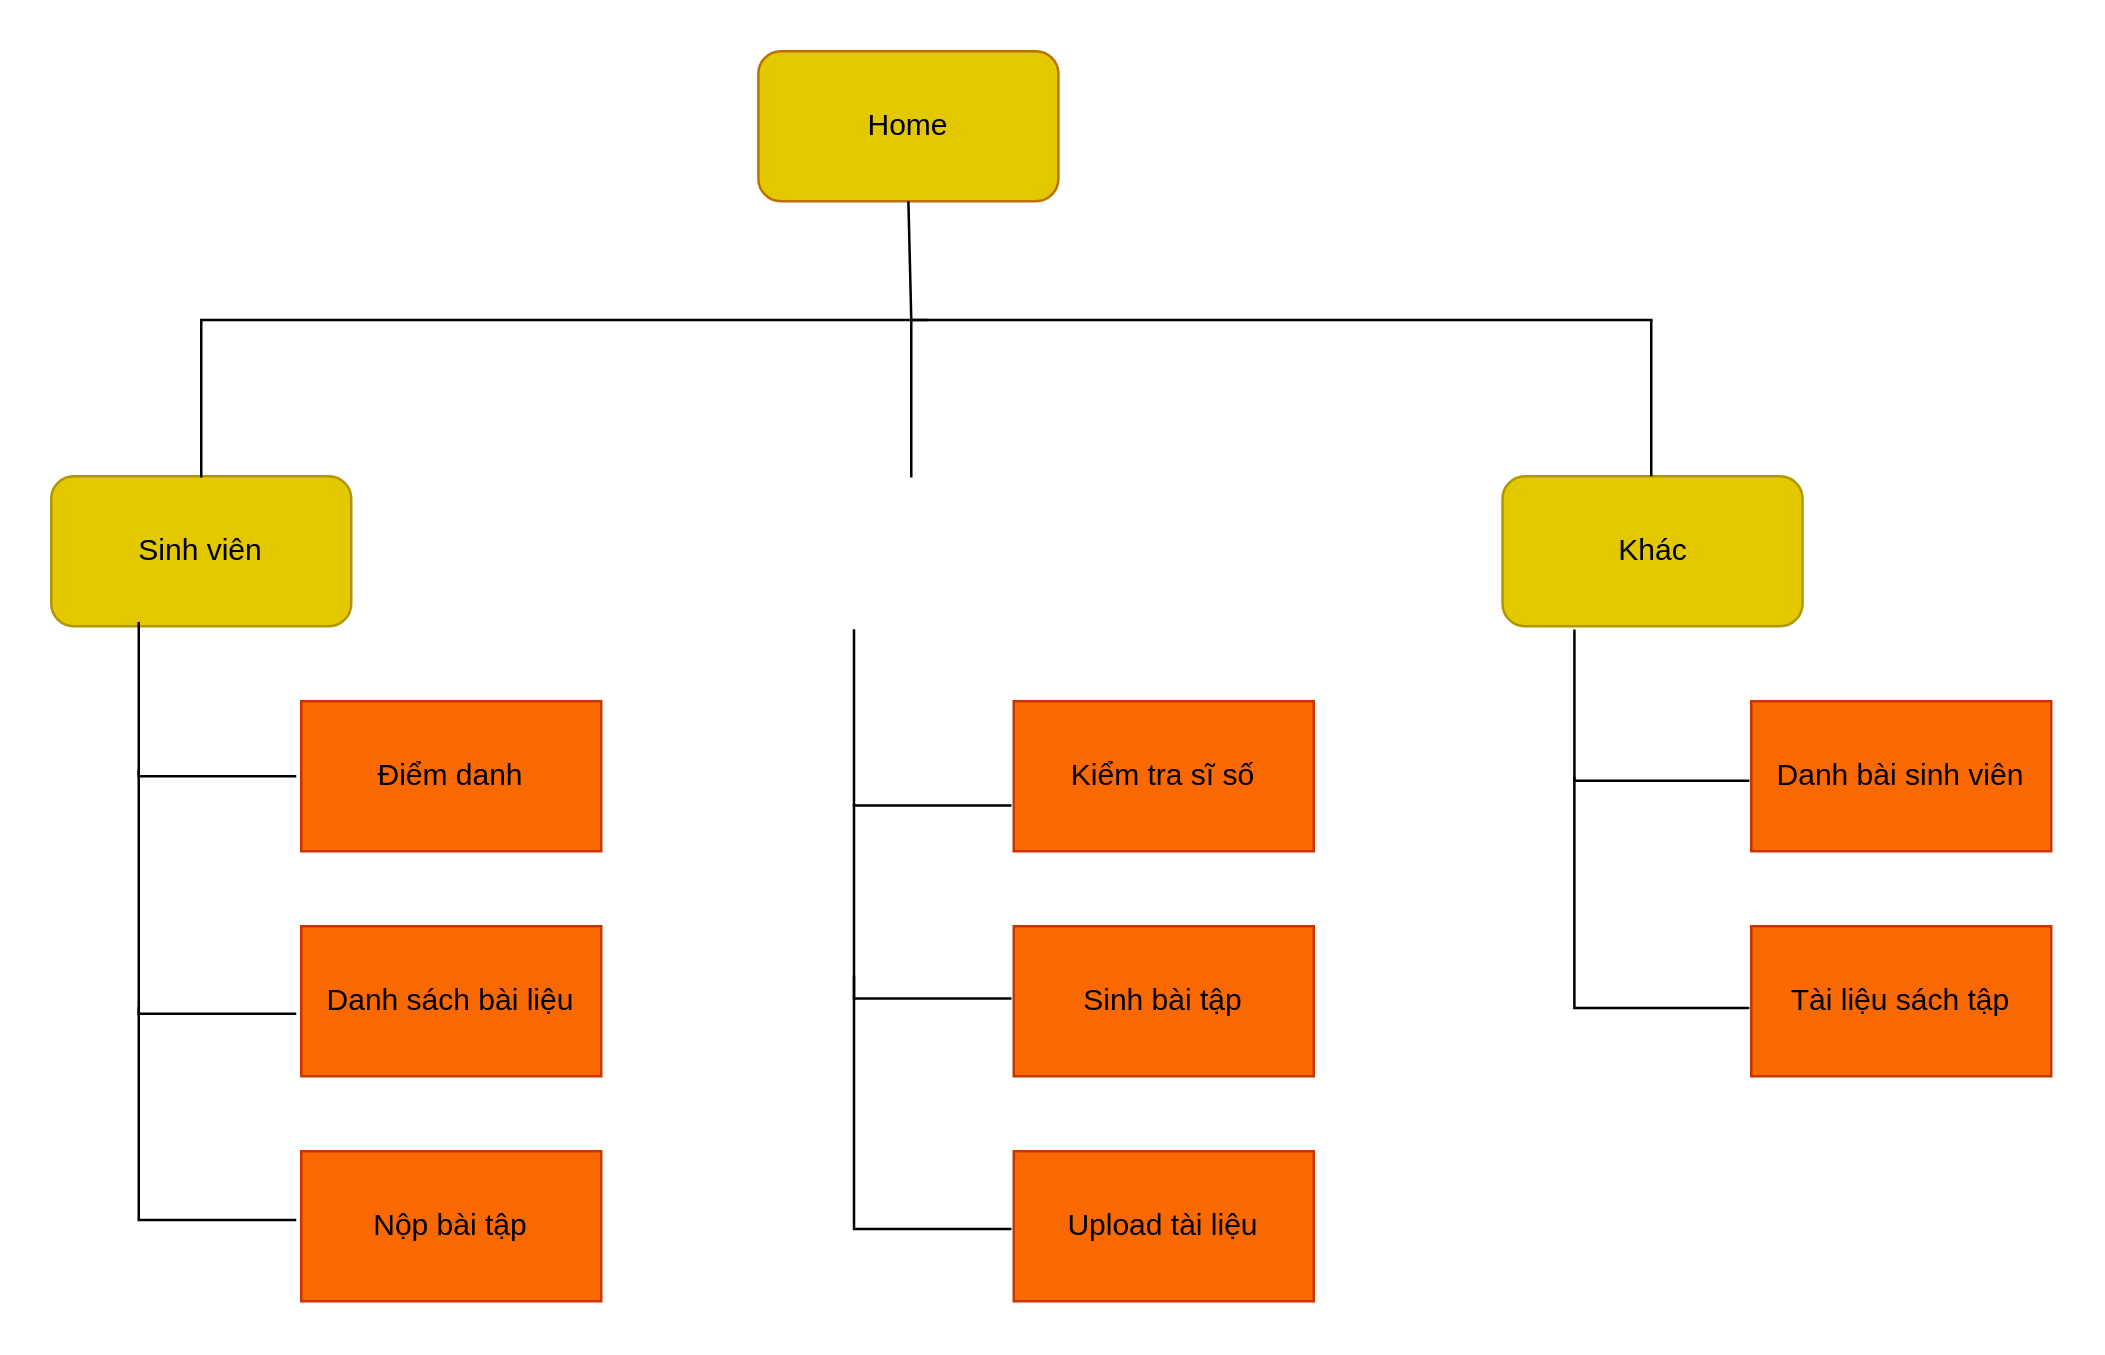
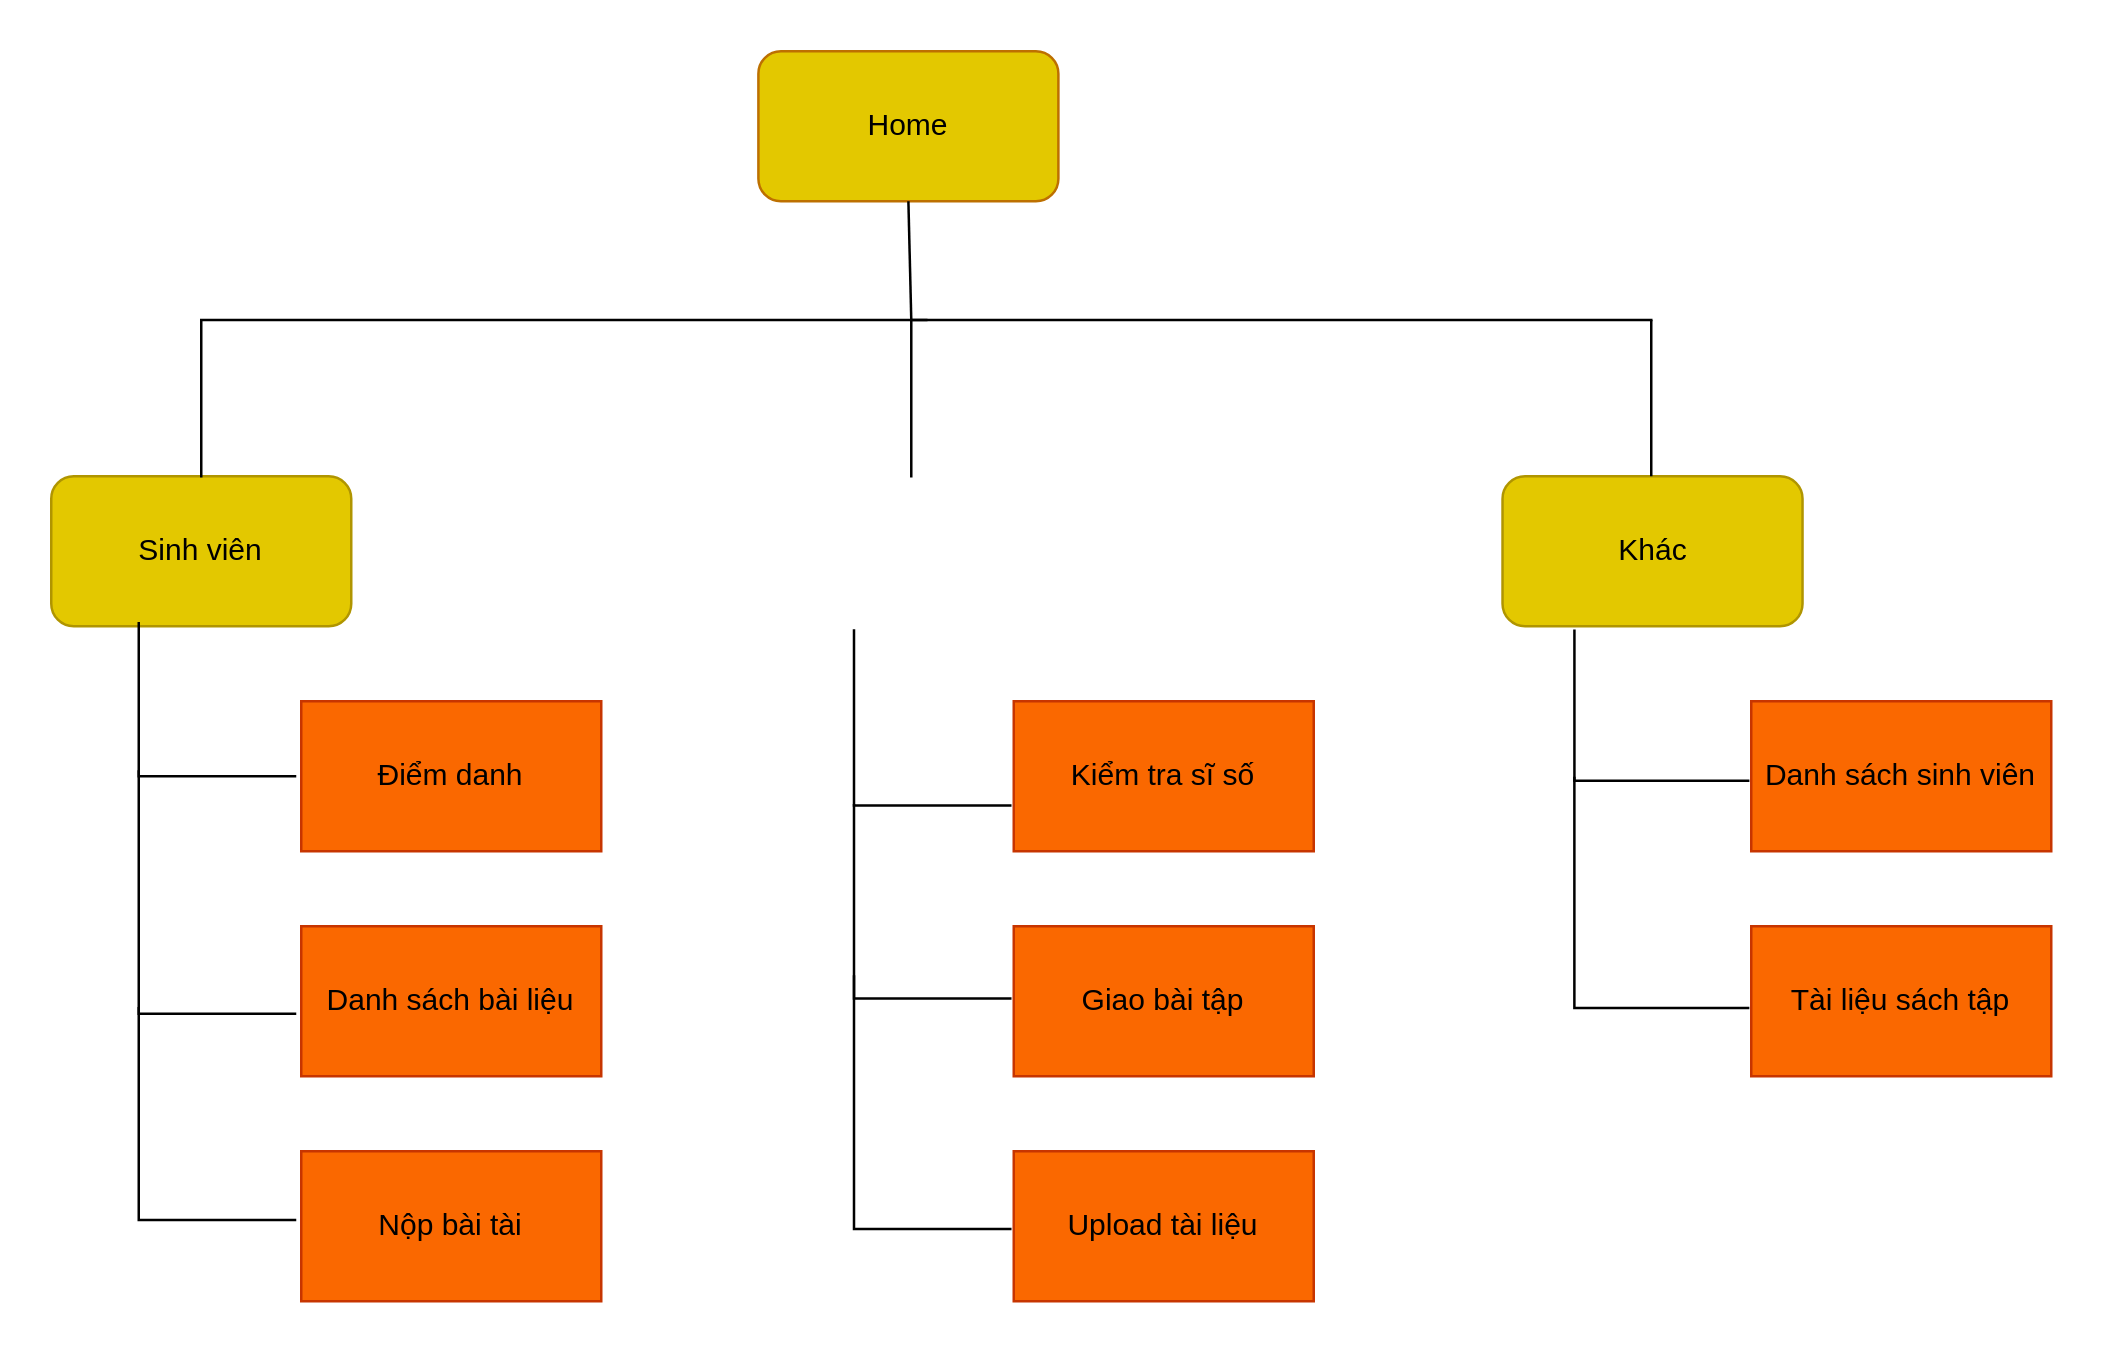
node "Danh bài sinh viên": label "Danh bài sinh viên" -> "Danh sách sinh viên"
node "Sinh bài tập": label "Sinh bài tập" -> "Giao bài tập"
node "Nộp bài tập": label "Nộp bài tập" -> "Nộp bài tài"
